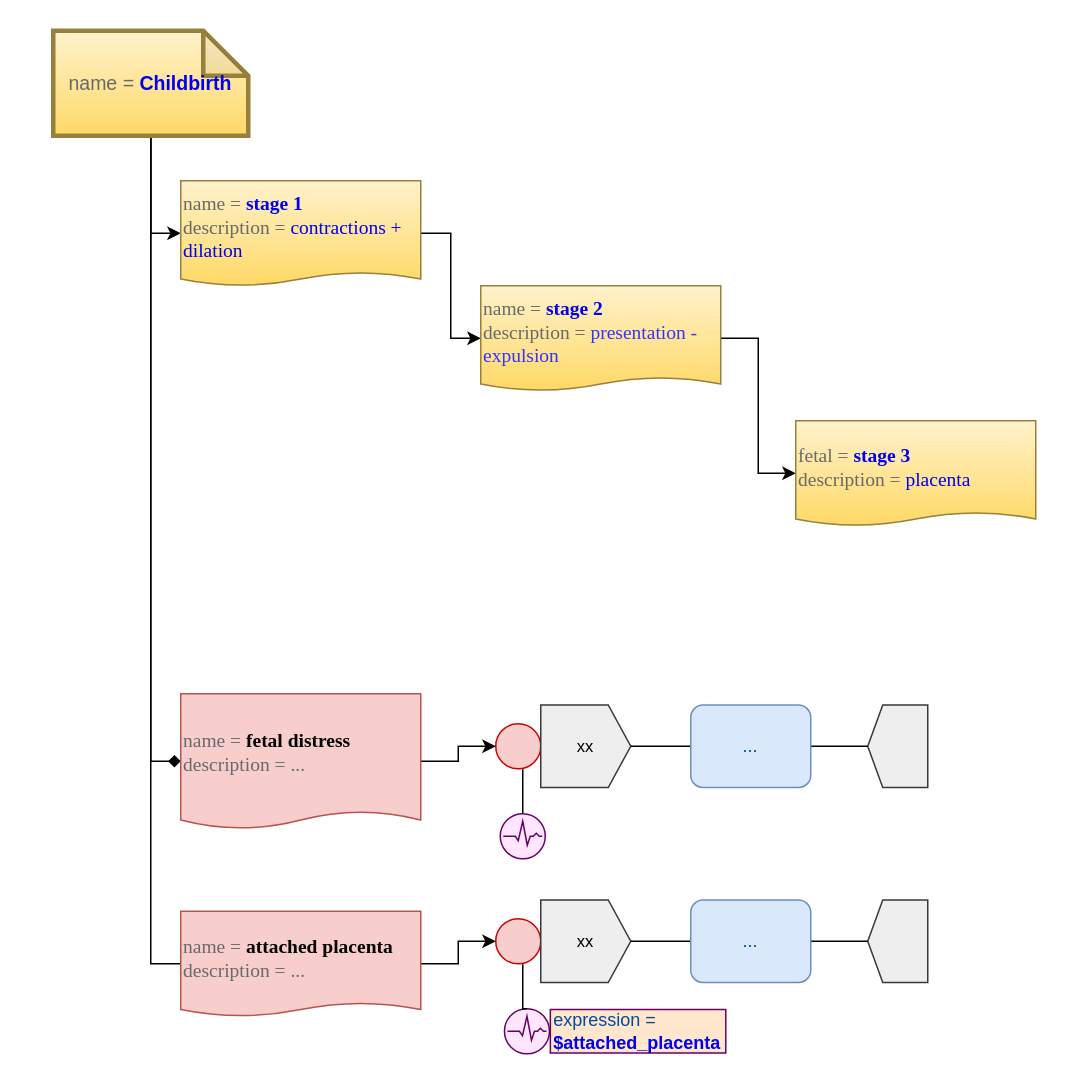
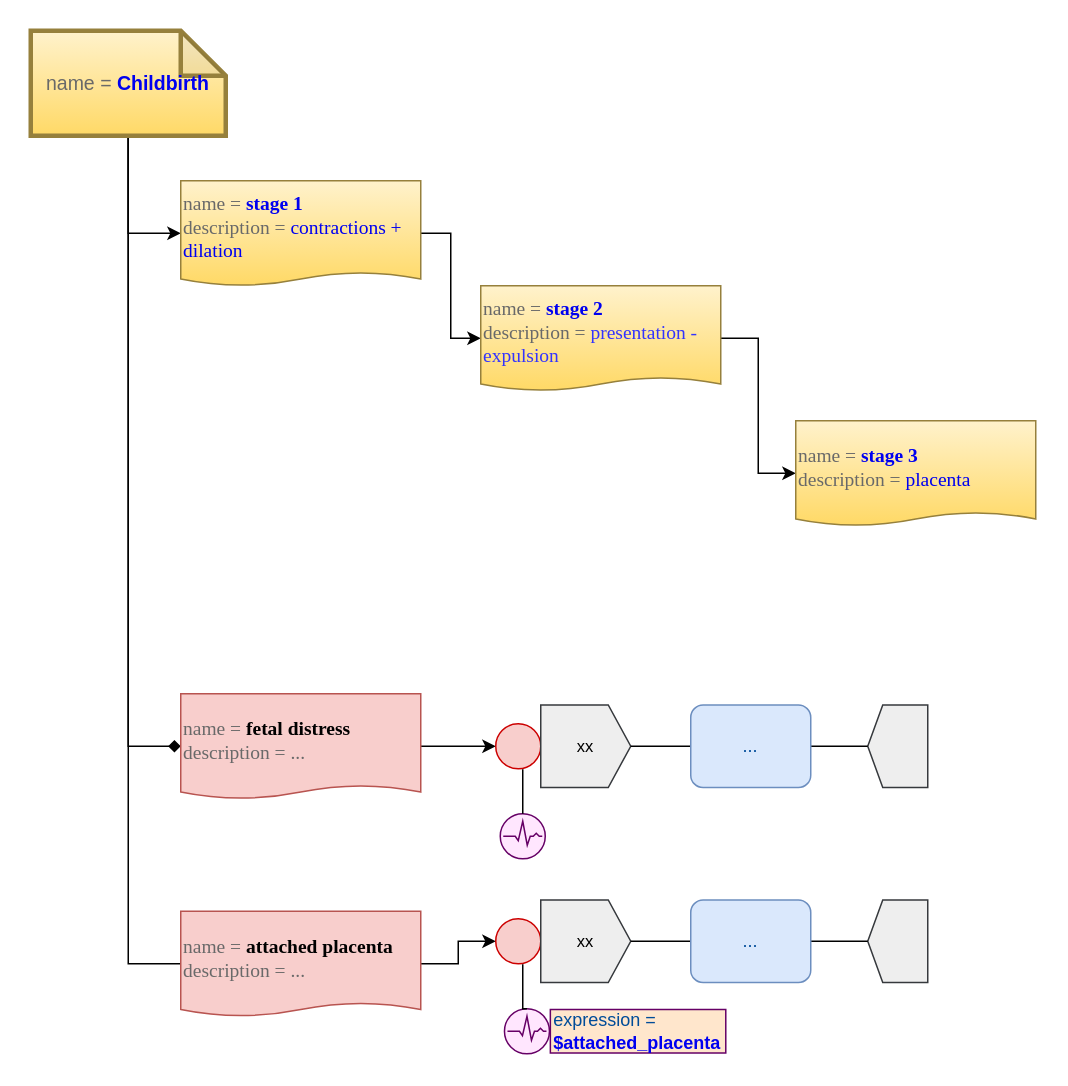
node "name = Childbirth": moved (151, 83) -> (128, 83)
node "fetal = stage 3 description = placenta": label "fetal = stage 3 description = placenta" -> "name = stage 3 description = placenta"
node "name = fetal distress description = ...": size 240x135 -> 240x105
